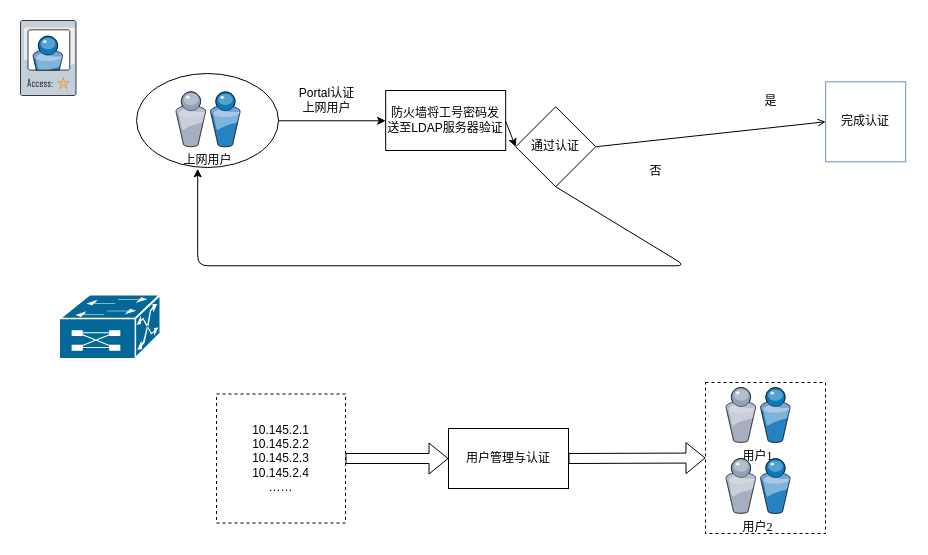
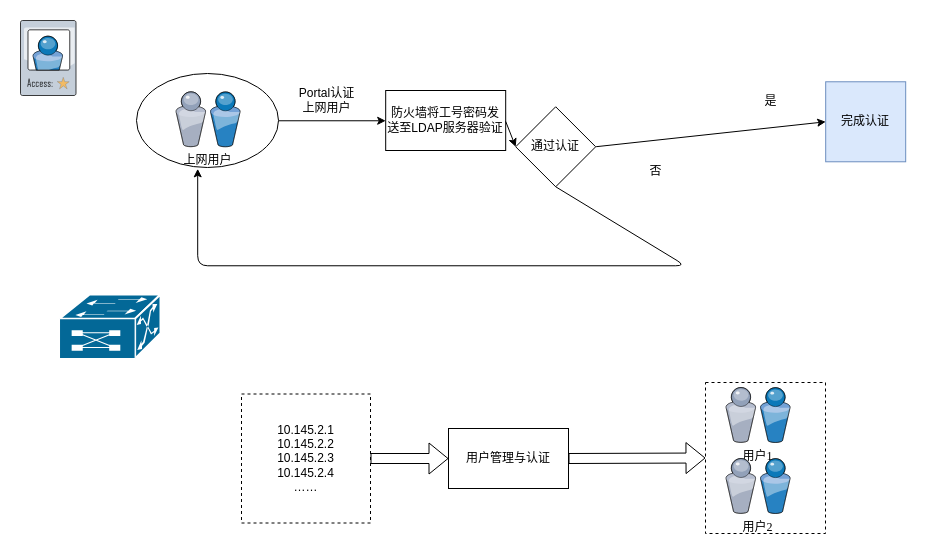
edge "通过认证" -> "完成认证": arrowhead open -> classic
node "完成认证": fillcolor #ffffff -> #dae8fc
node "10.145.2.1 10.145.2.2 10.145.2.3 10.145.2.4 ……": moved (281, 459) -> (306, 459)
